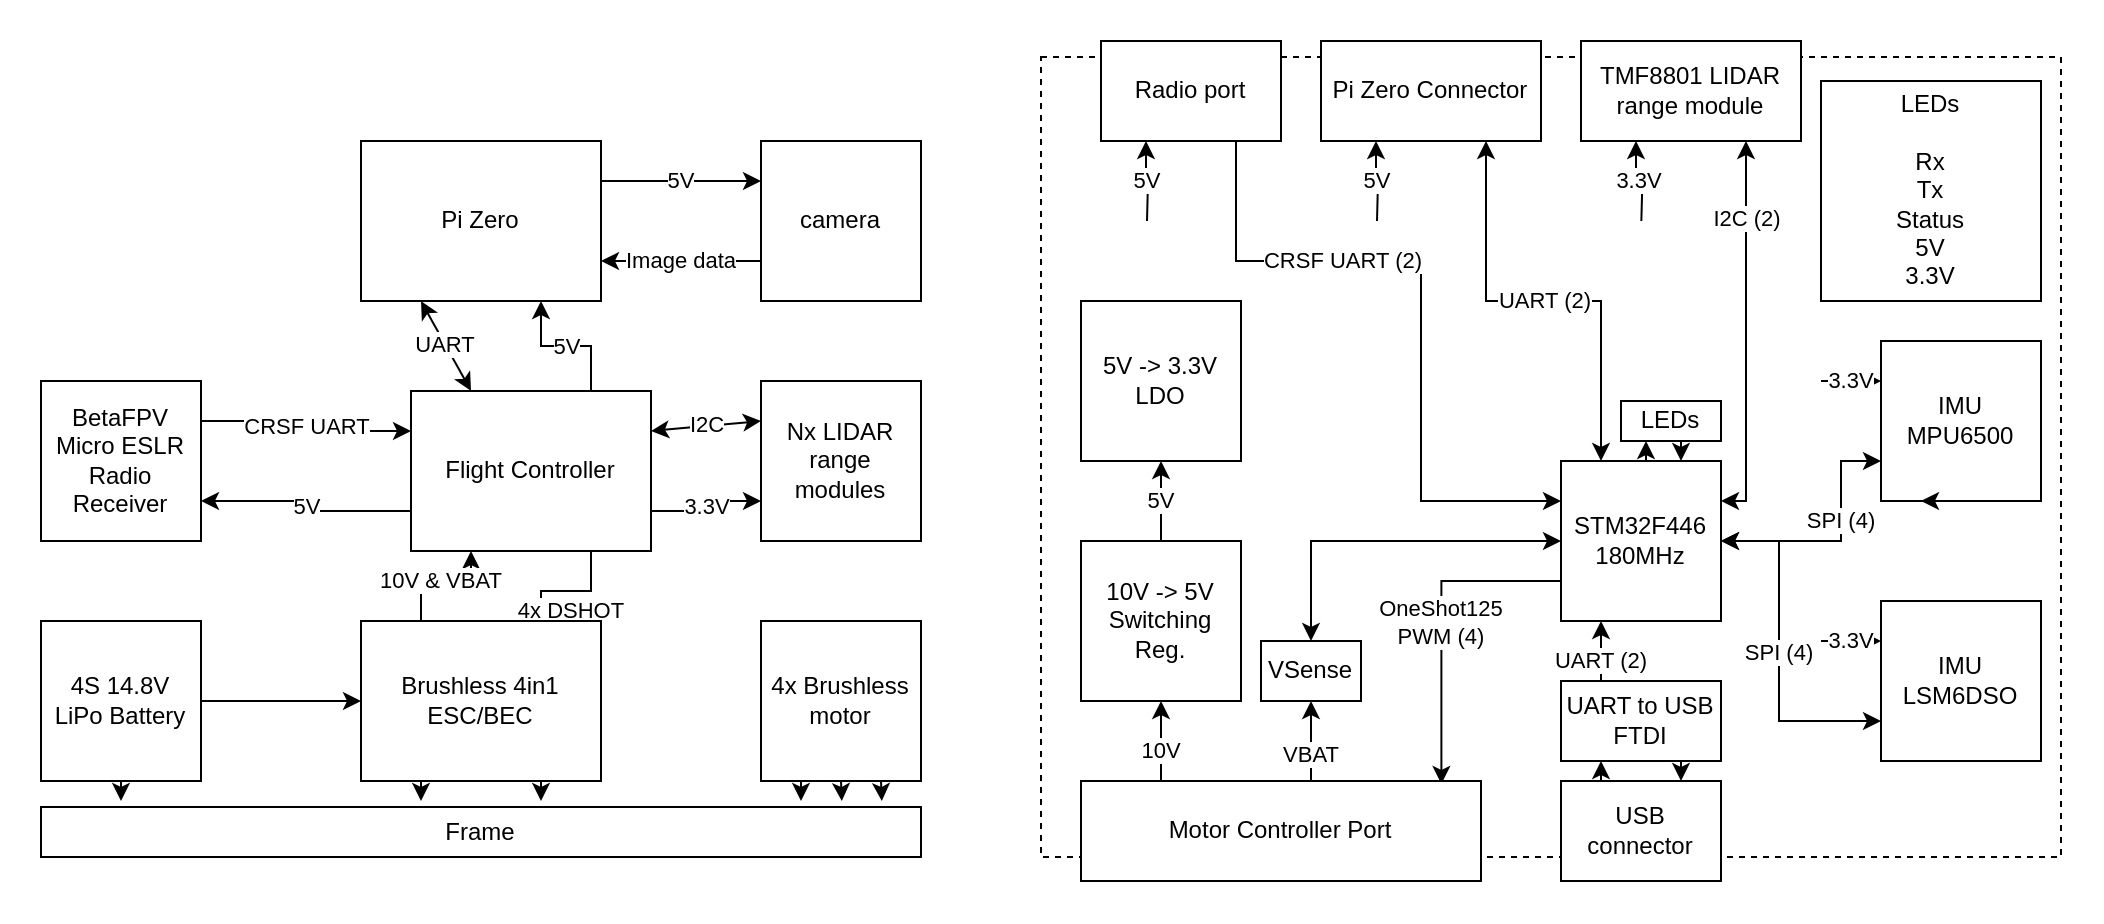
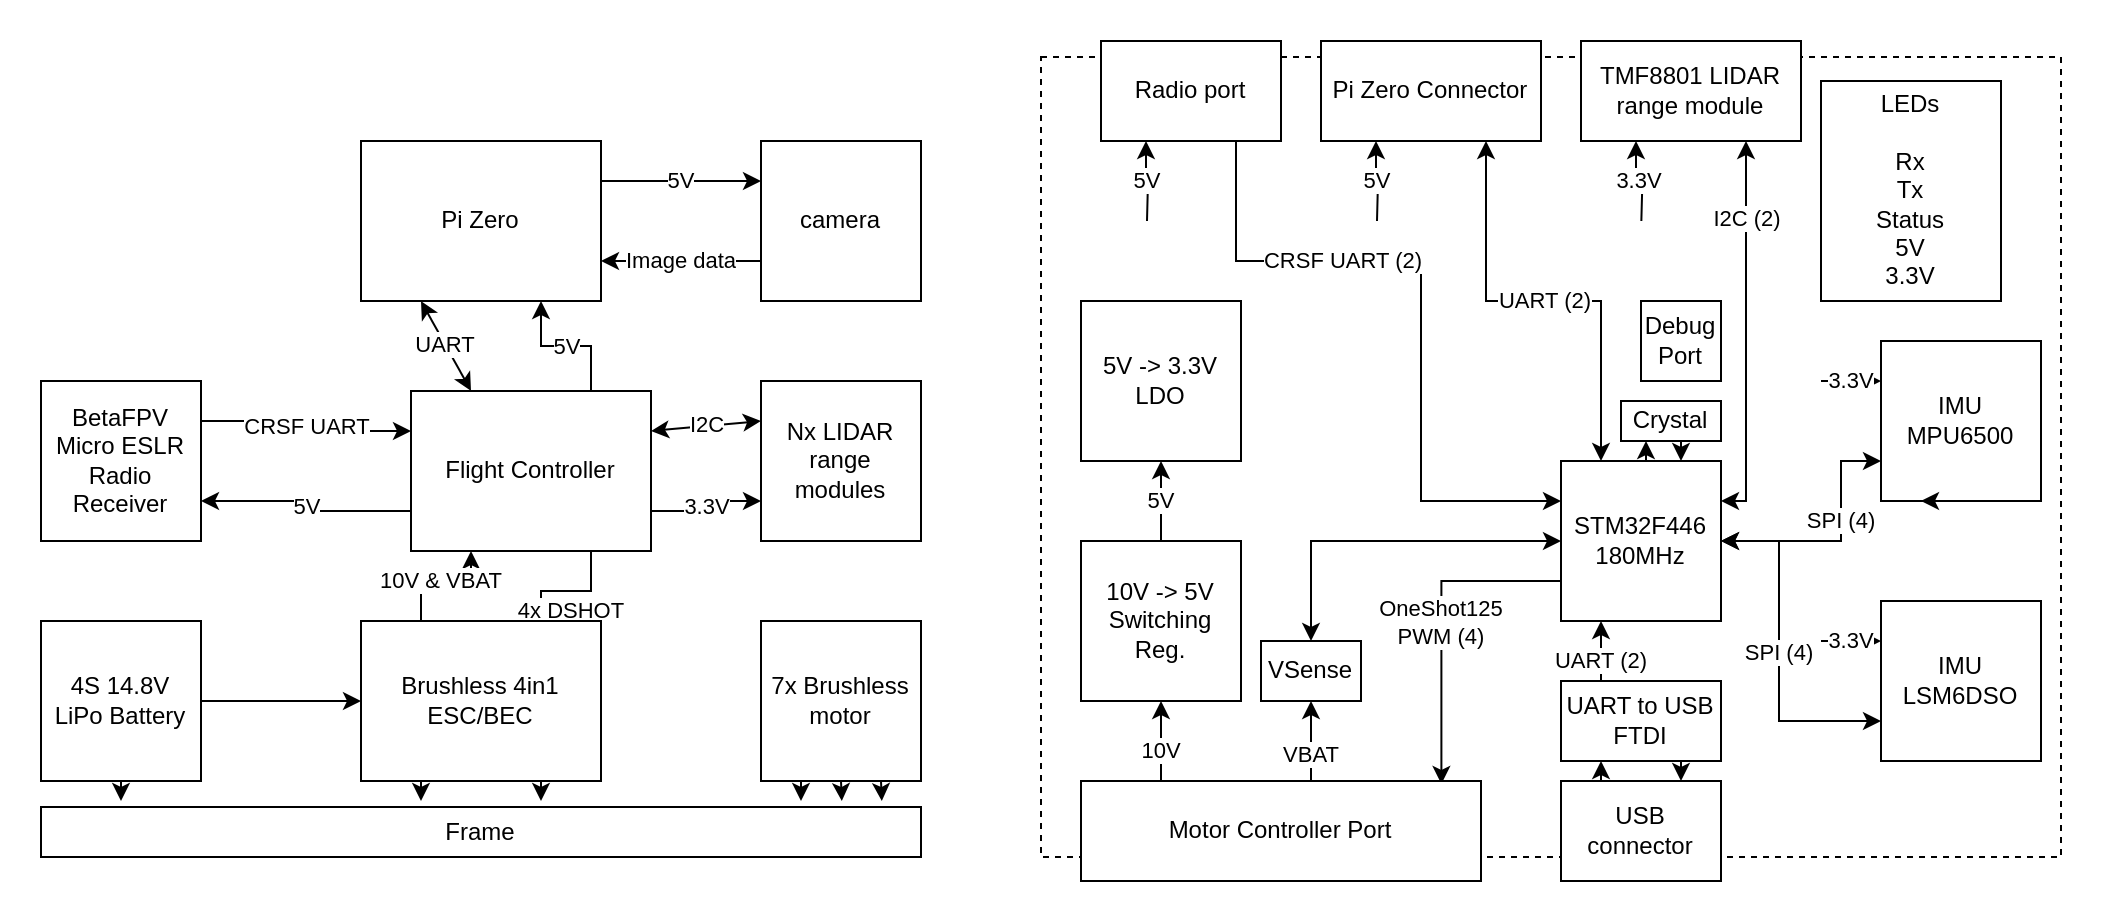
node "LEDs Rx Tx Status 5V 3.3V": size 220x220 -> 180x220
node "Debug Port": added
node "LEDs": label "LEDs" -> "Crystal"
node "4x Brushless motor": label "4x Brushless motor" -> "7x Brushless motor"
